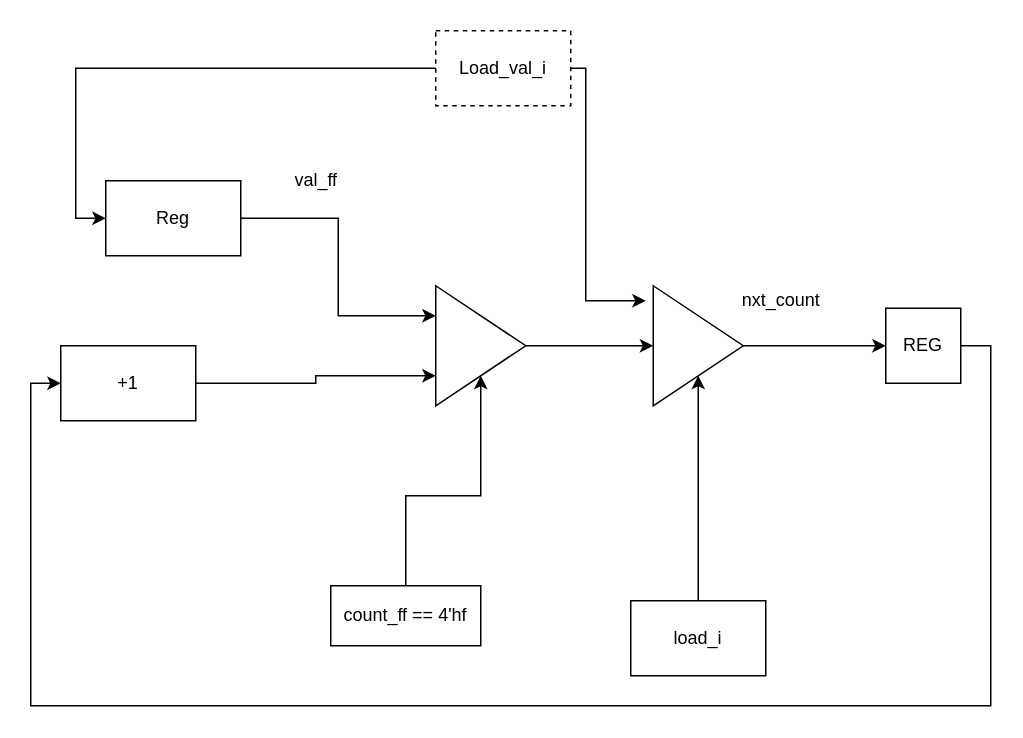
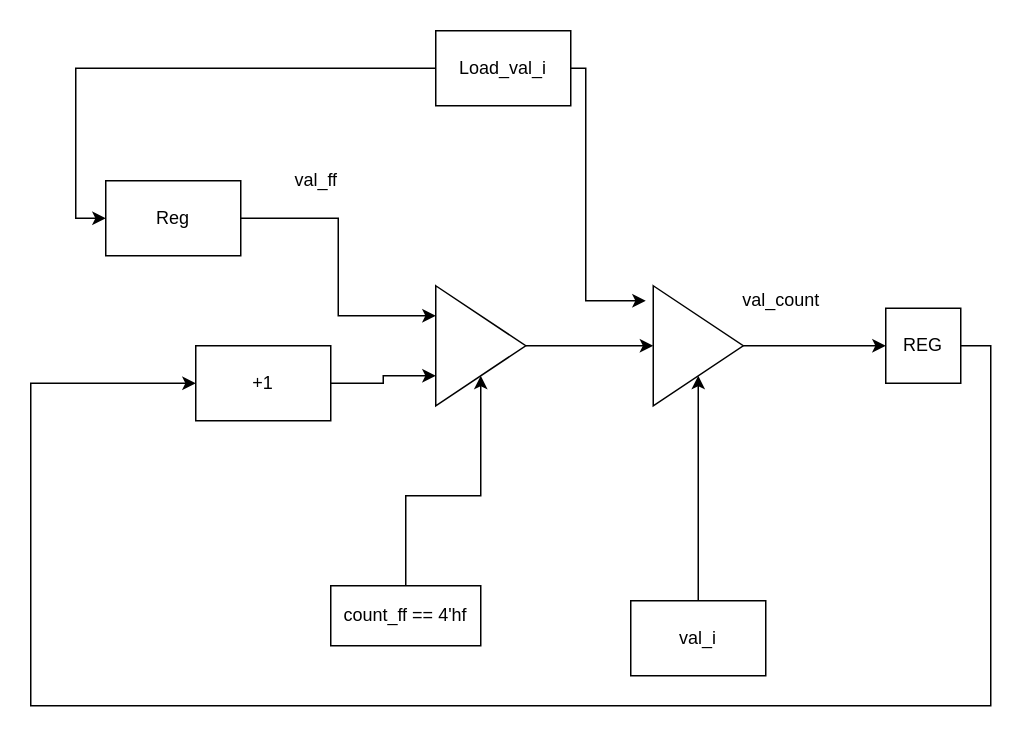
node "Load_val_i": style dashed -> solid
node "nxt_count": label "nxt_count" -> "val_count"
node "+1": moved (128, 383) -> (263, 383)
node "load_i": label "load_i" -> "val_i"
